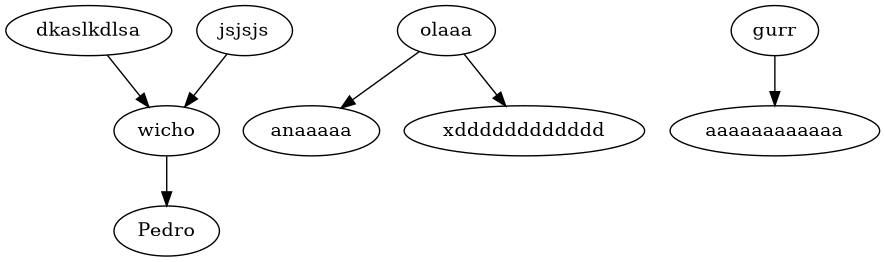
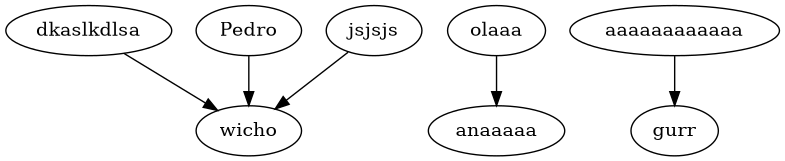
edge "gurr" -> "aaaaaaaaaaaa": reversed
node "xdddddddddddd": removed
edge "wicho" -> "Pedro": reversed
